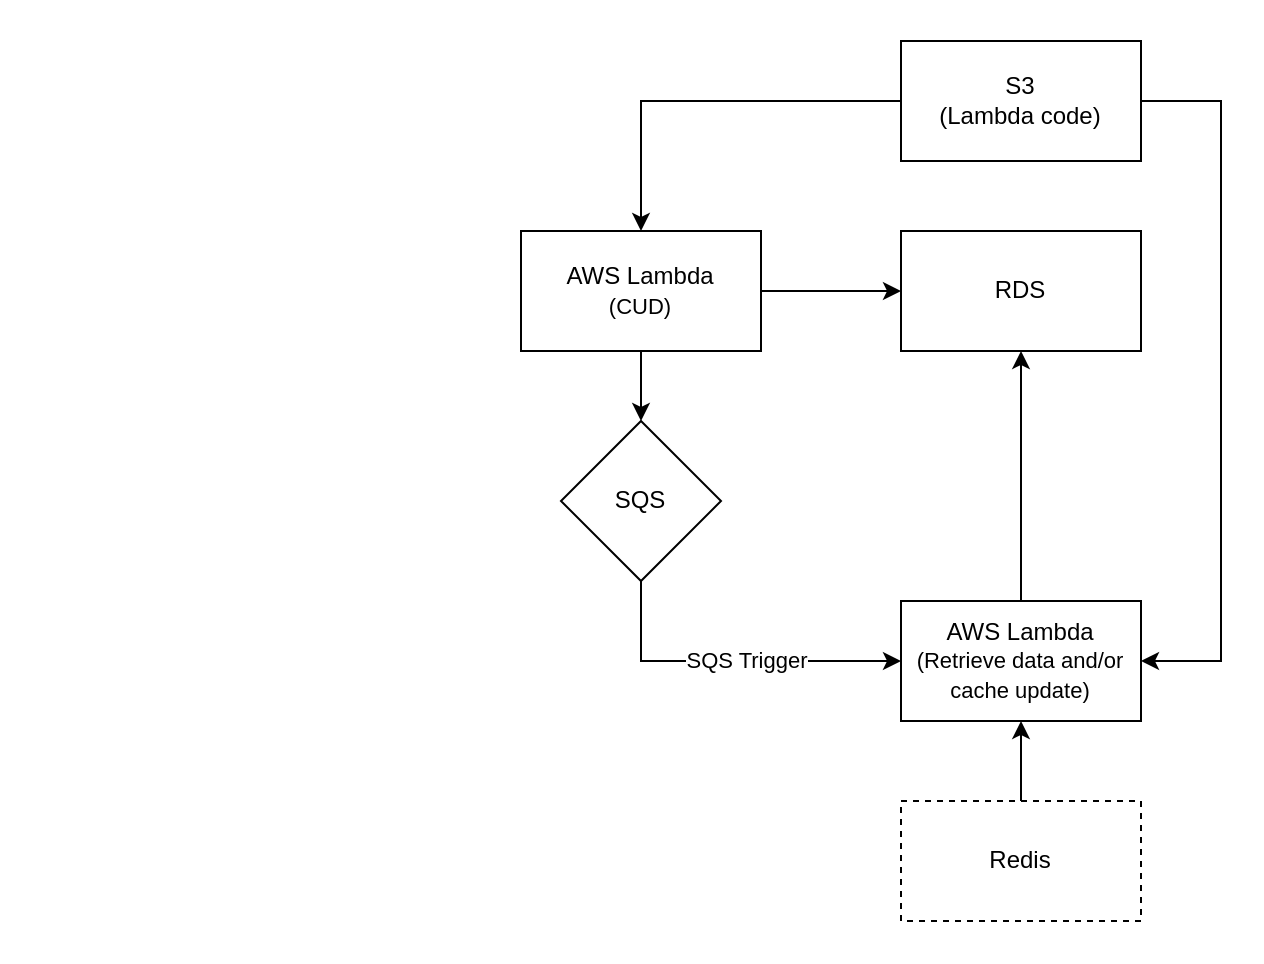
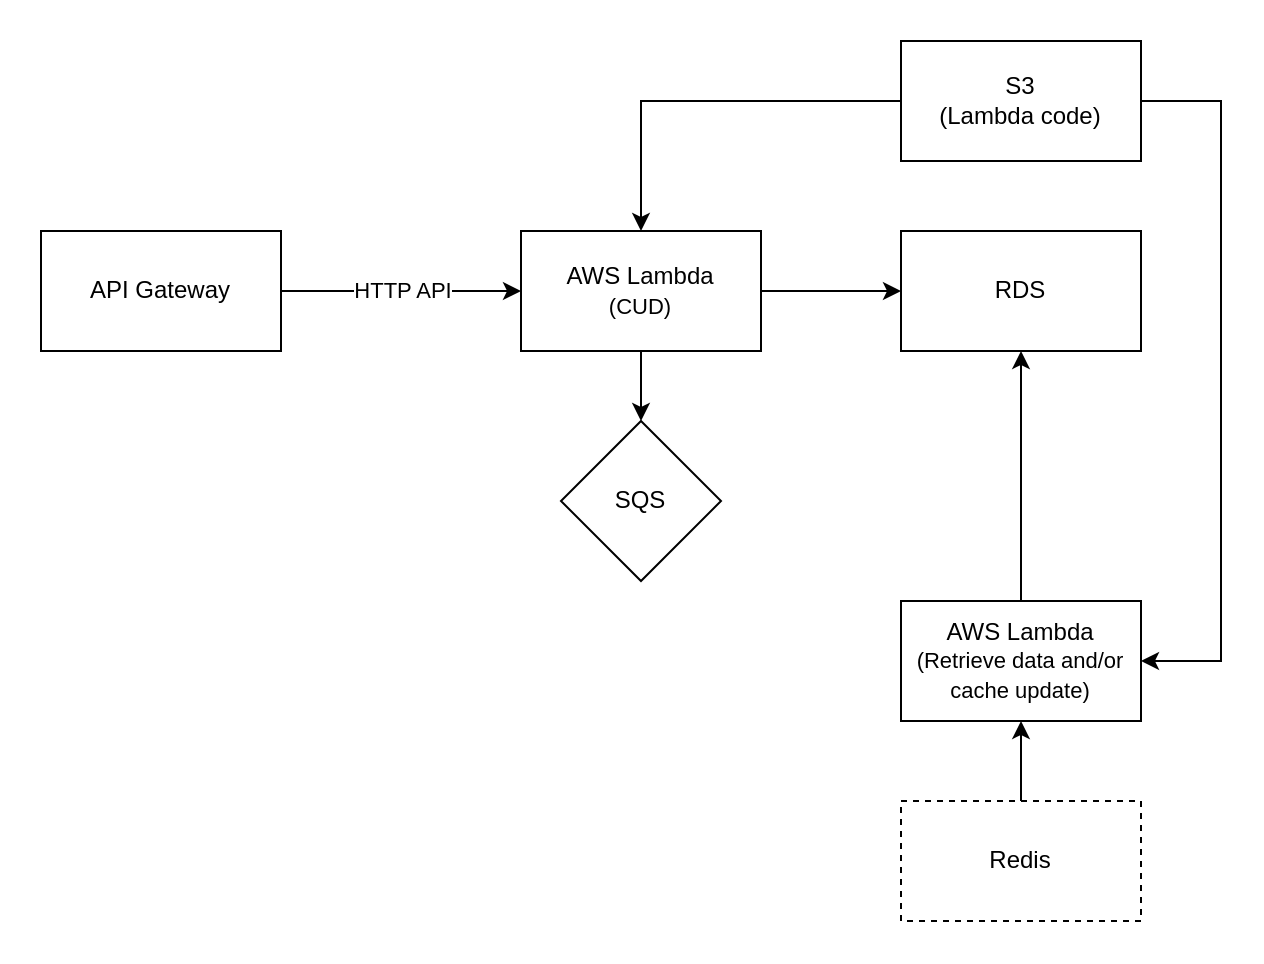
node "API Gateway": added
edge "API Gateway" -> "AWS Lambda (CUD)": added, label "HTTP API"
edge "SQS" -> "AWS Lambda (Retrieve data and/or cache update)": removed, label "SQS Trigger"
